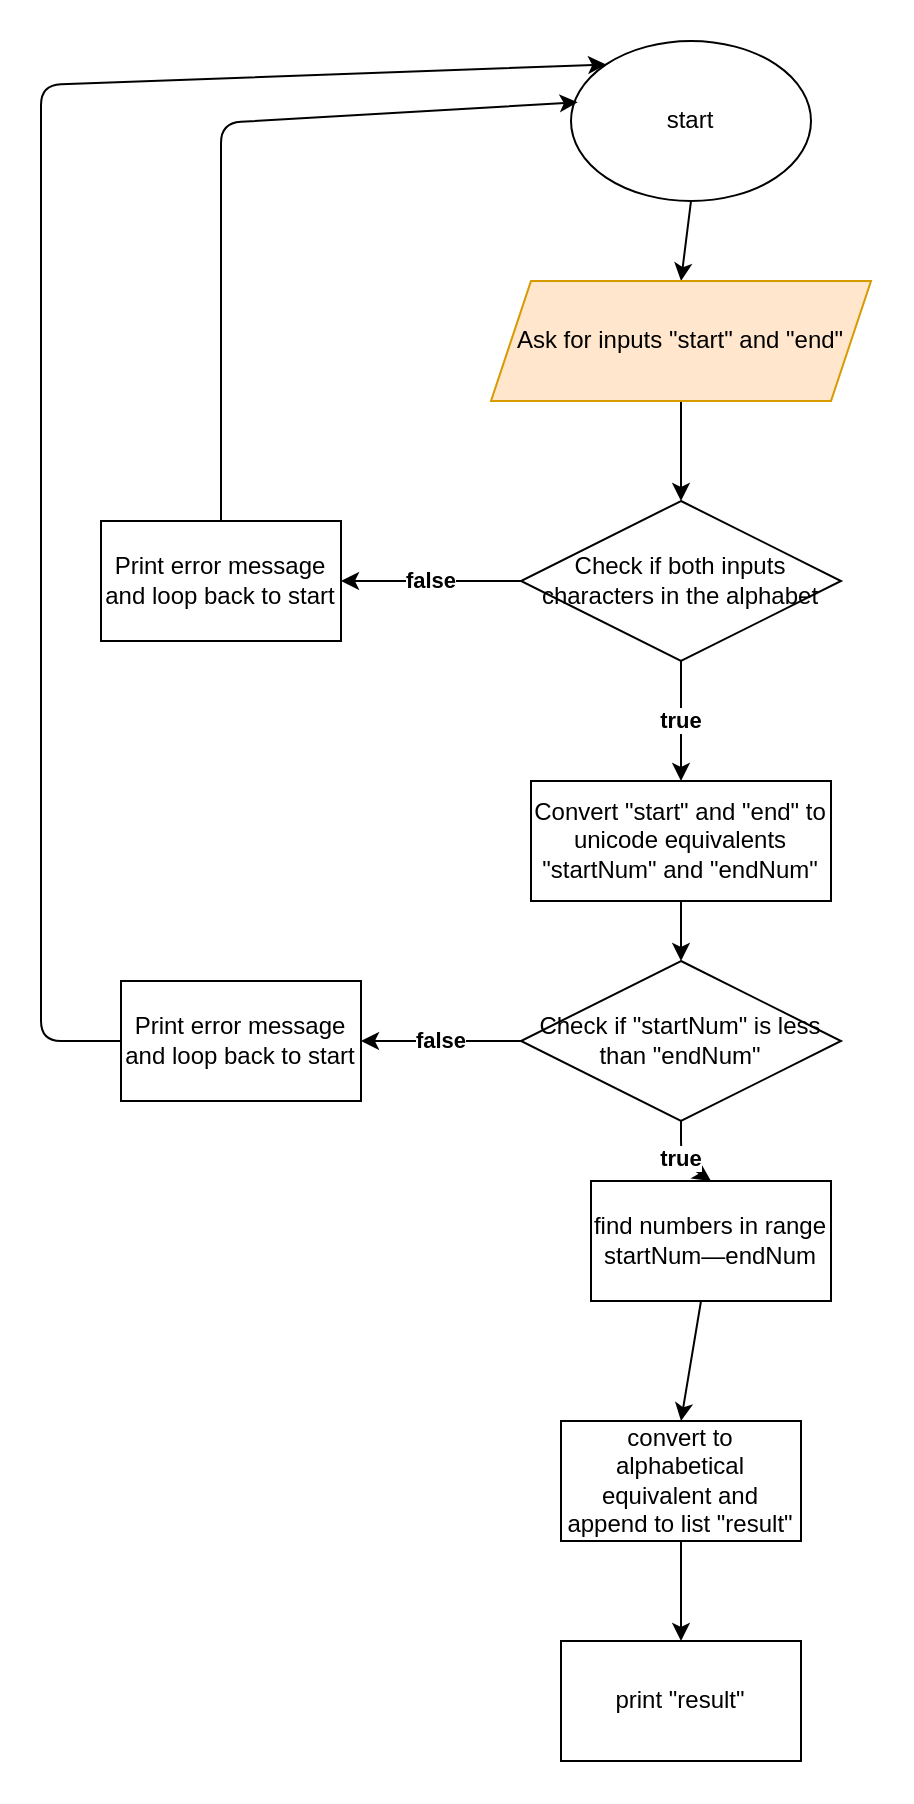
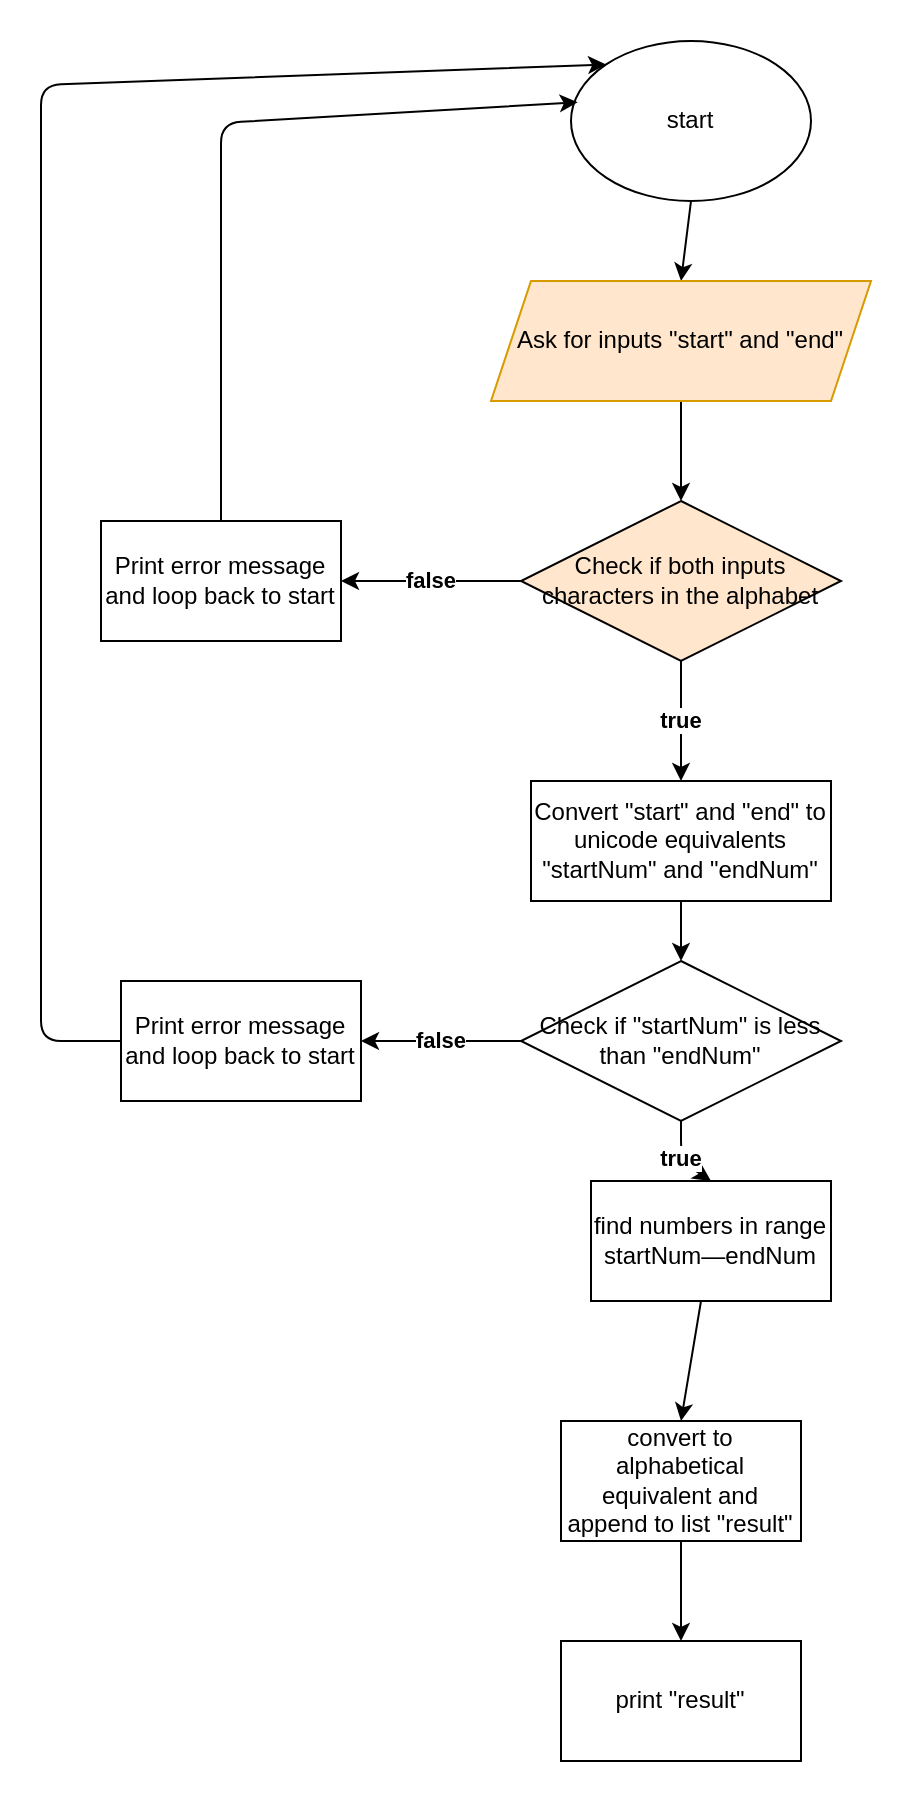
node "Check if both inputs characters in the alphabet": fillcolor #ffffff -> #ffe6cc
